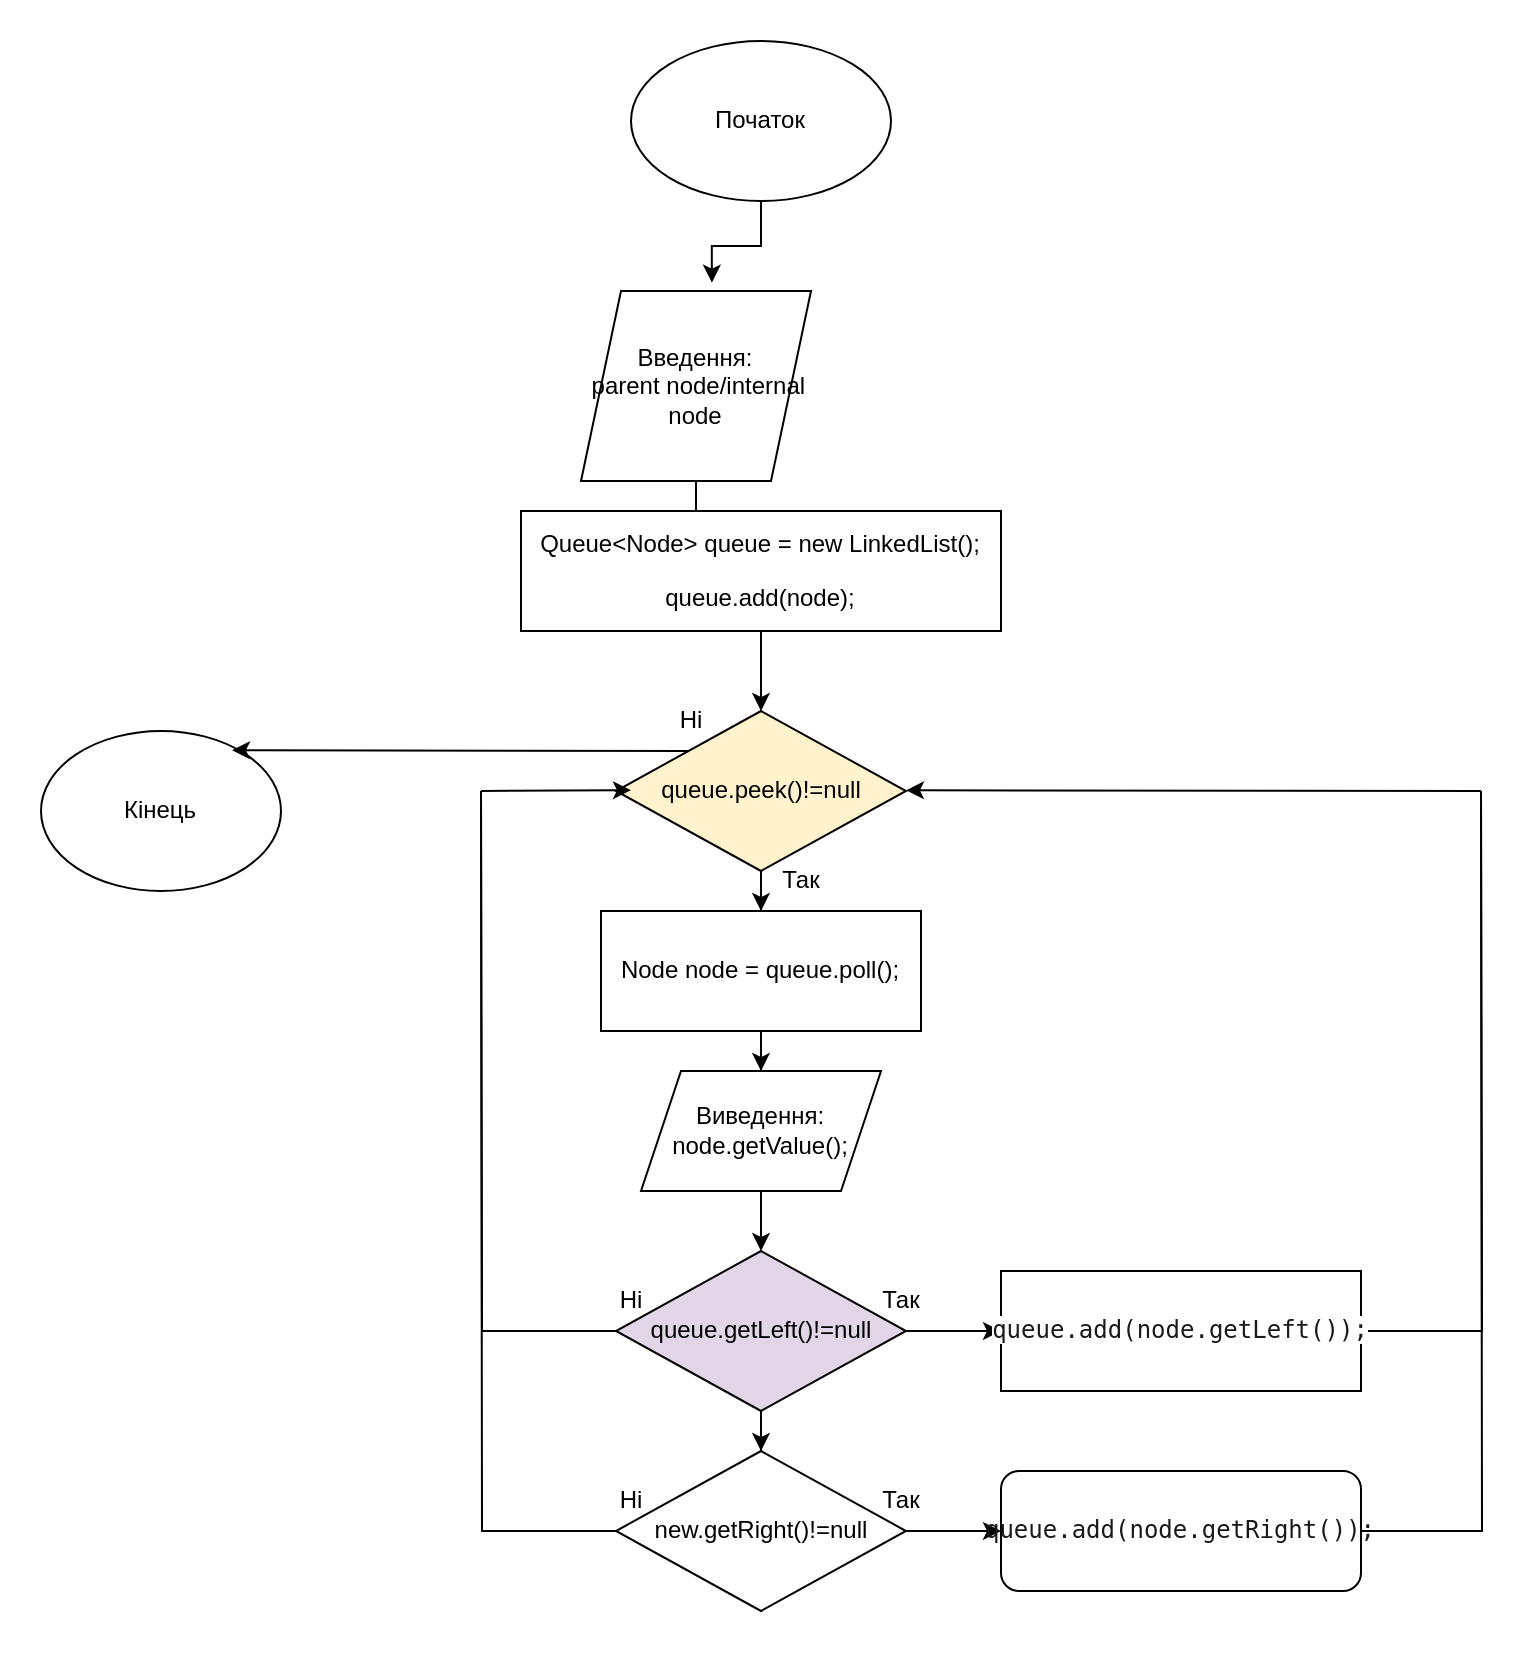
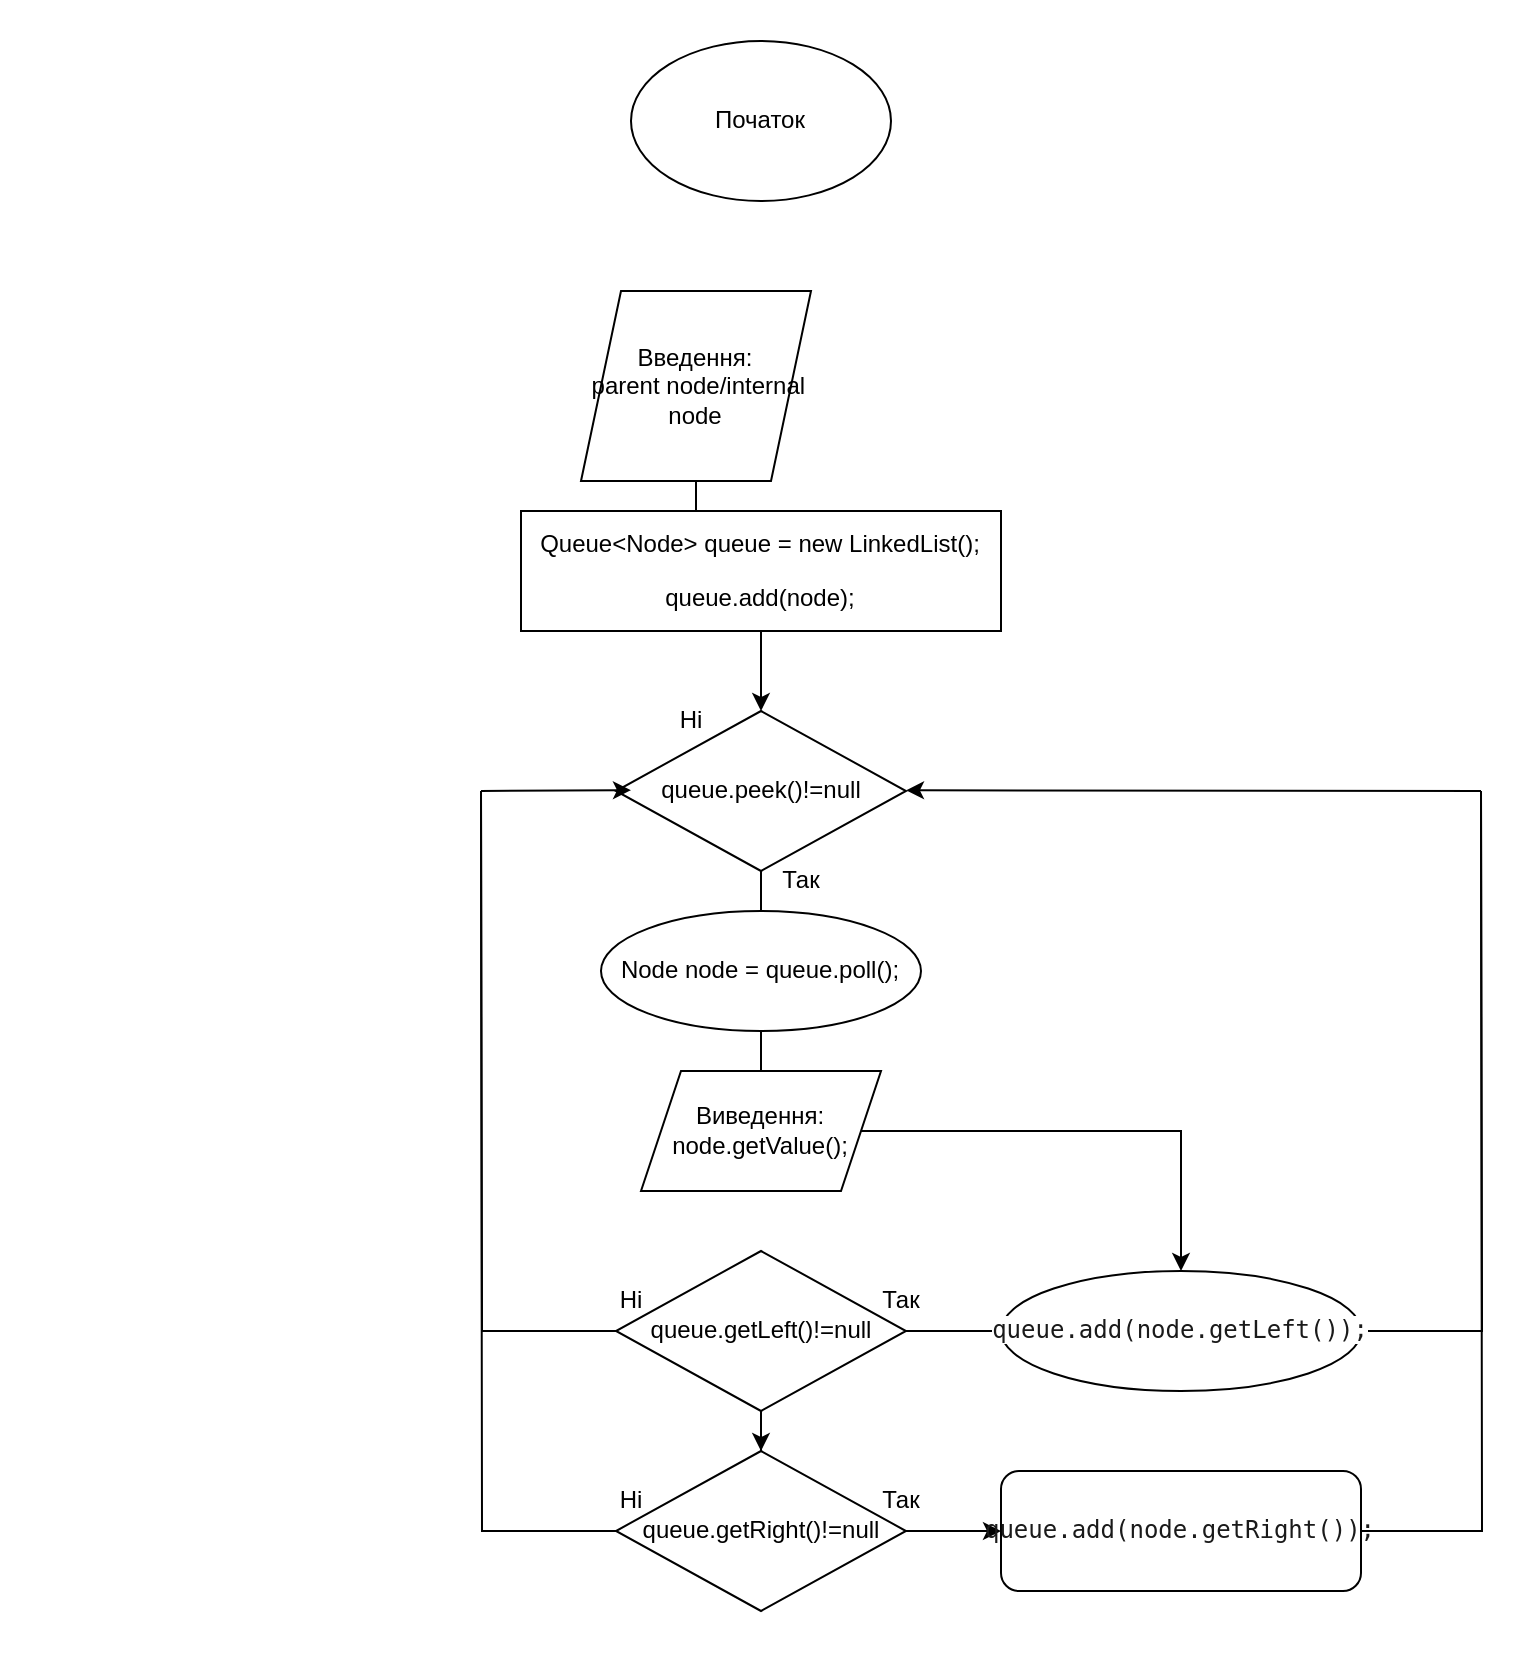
edge "Початок" -> "Введення: parent node/internal node": removed
edge "queue.peek()!=null" -> "Кінець": removed
node "queue.peek()!=null": fillcolor #fff2cc -> #ffffff
node "Кінець": removed
edge "queue.peek()!=null" -> "Node node = queue.poll();": arrowhead classic -> none
node "Node node = queue.poll();": shape rectangle -> ellipse
edge "Node node = queue.poll();" -> "Виведення: node.getValue();": arrowhead classic -> none
edge "Виведення: node.getValue();" -> "queue.getLeft()!=null": now "Виведення: node.getValue();" -> "queue.add(node.getLeft());"
node "queue.getLeft()!=null": fillcolor #e1d5e7 -> #ffffff
edge "queue.getLeft()!=null" -> "queue.add(node.getLeft());": arrowhead classic -> none
node "queue.add(node.getLeft());": shape rectangle -> ellipse
node "new.getRight()!=null": label "new.getRight()!=null" -> "queue.getRight()!=null"
